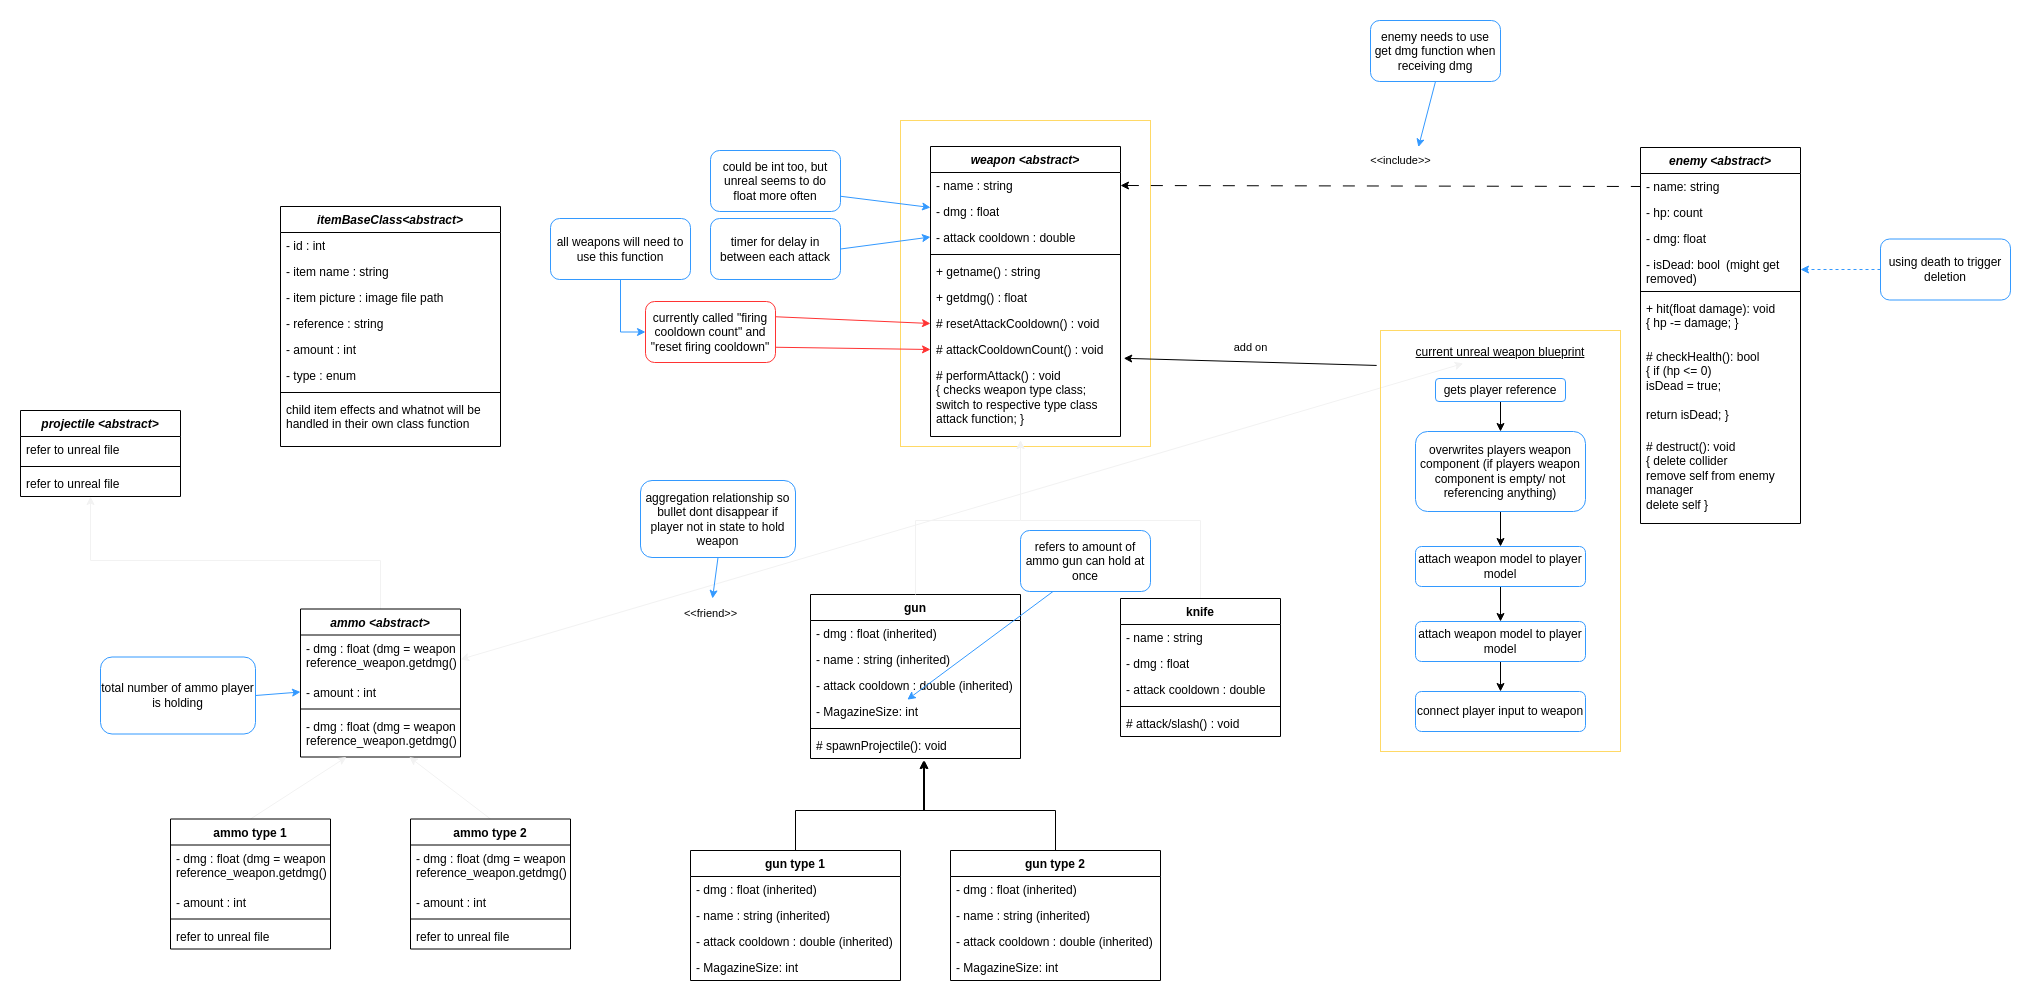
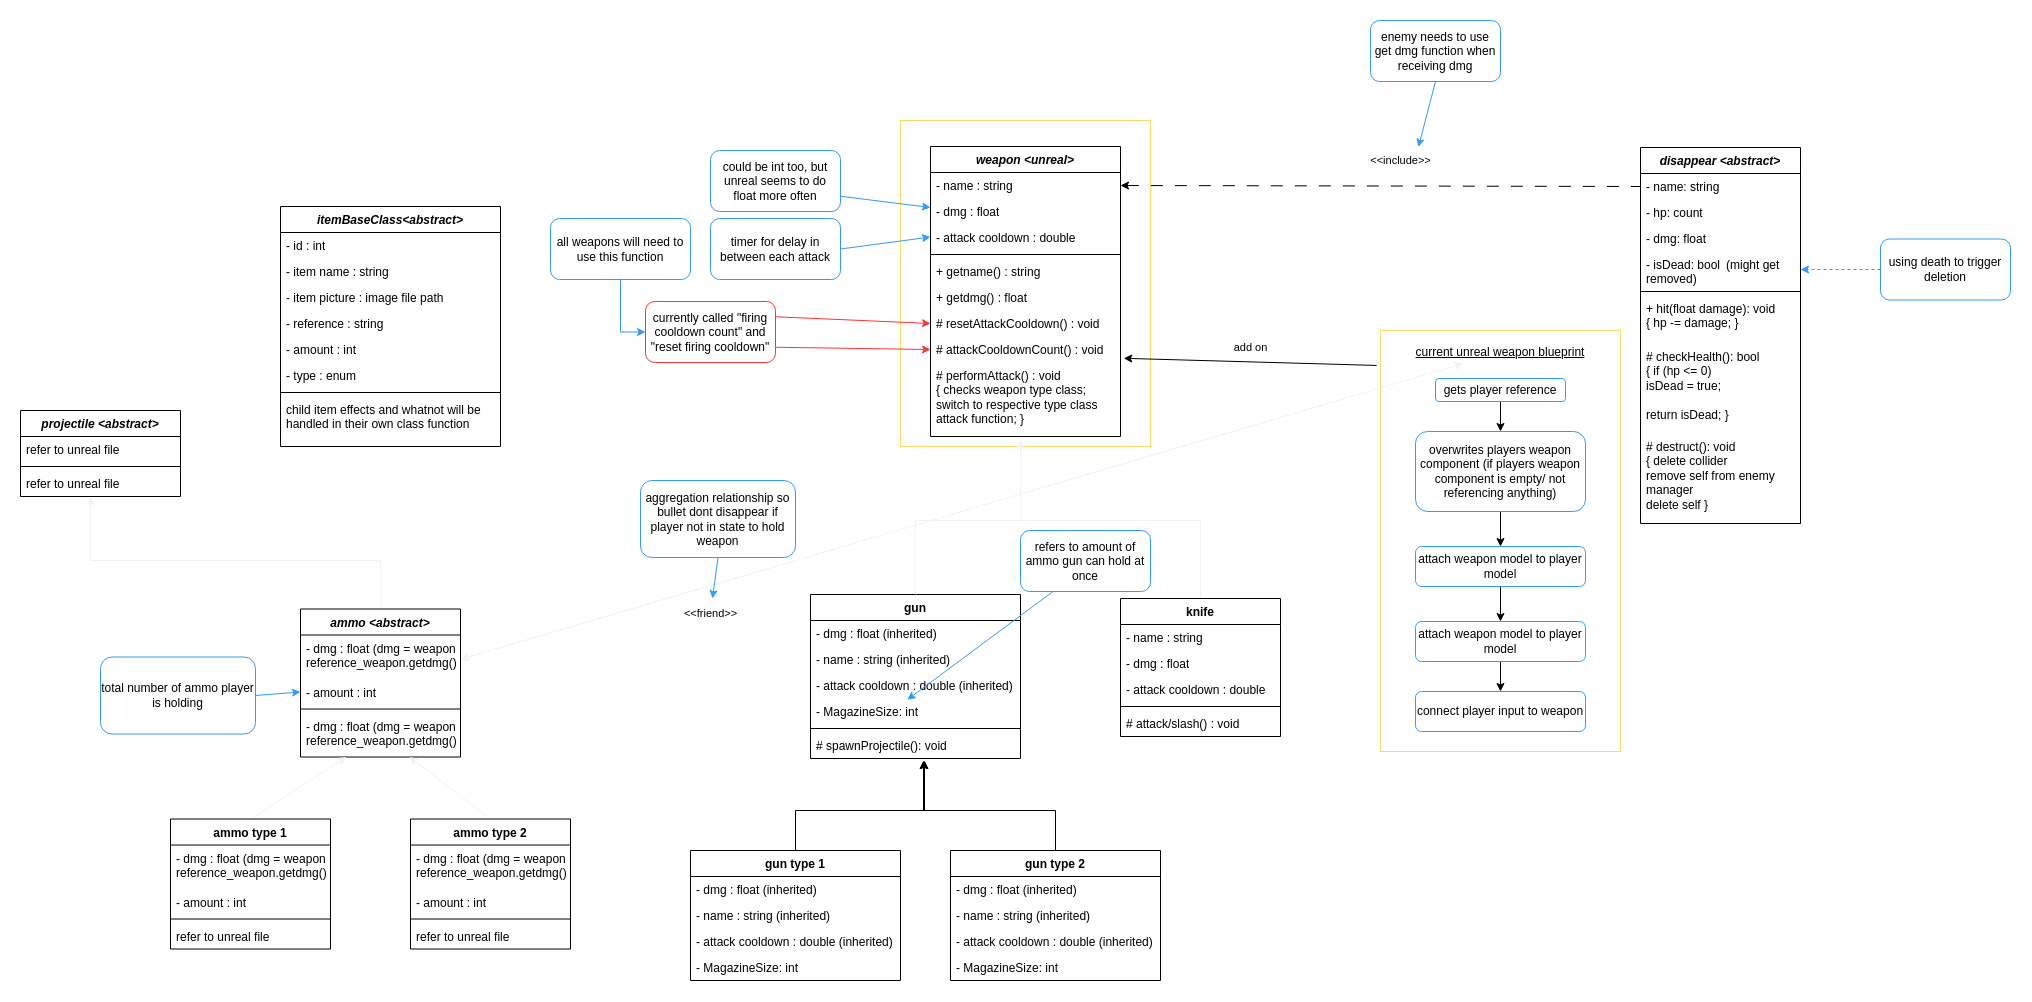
node "weapon <abstract>": label "weapon <abstract>" -> "weapon <unreal>"
node "enemy <abstract>": label "enemy <abstract>" -> "disappear <abstract>"
